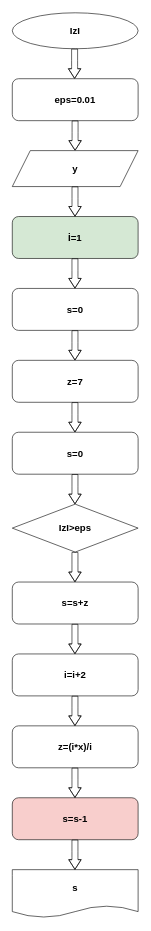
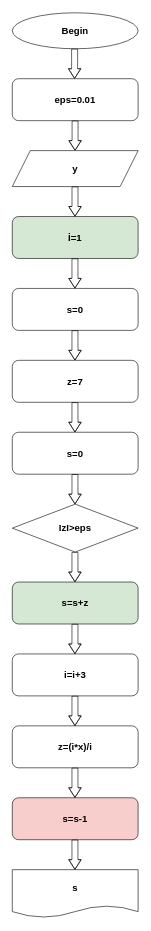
node "IzI": label "IzI" -> "Begin"
node "s=s+z": fillcolor #ffffff -> #d5e8d4
node "i=i+2": label "i=i+2" -> "i=i+3"
